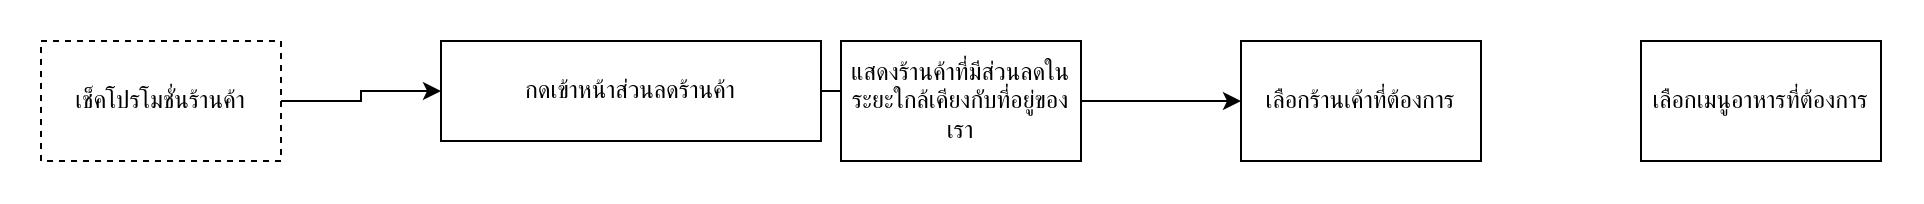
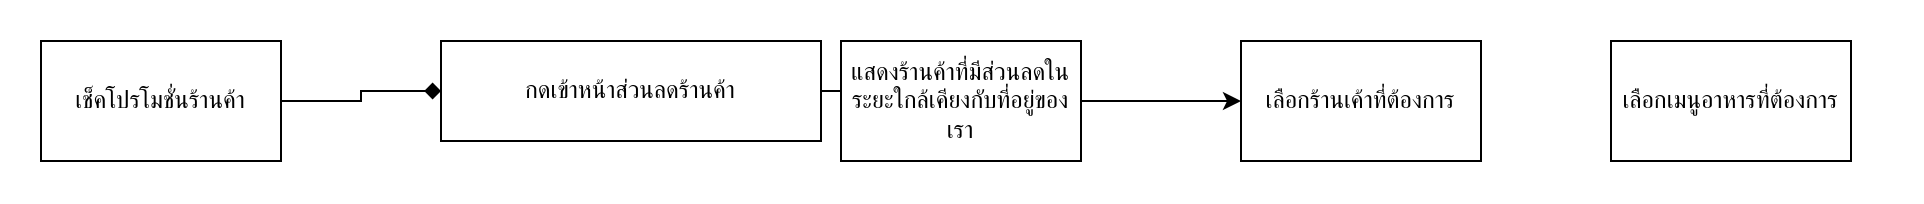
edge "เช็คโปรโมชั่นร้านค้า" -> "กดเข้าหน้าส่วนลดร้านค้า": arrowhead classic -> diamond
node "เช็คโปรโมชั่นร้านค้า": style dashed -> solid
node "เลือกเมนูอาหารที่ต้องการ": moved (1761, 101) -> (1731, 101)
